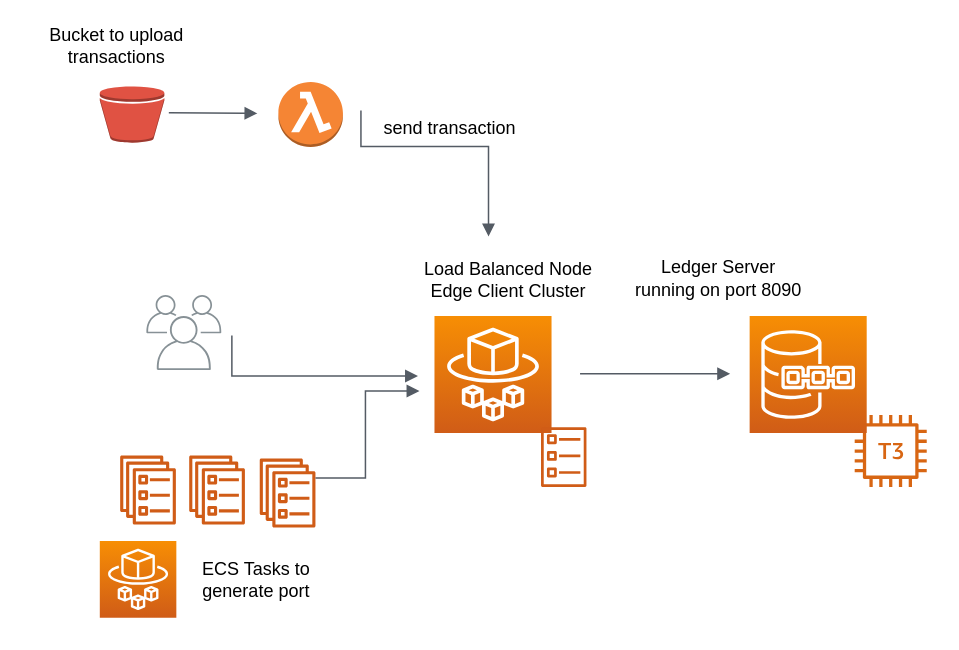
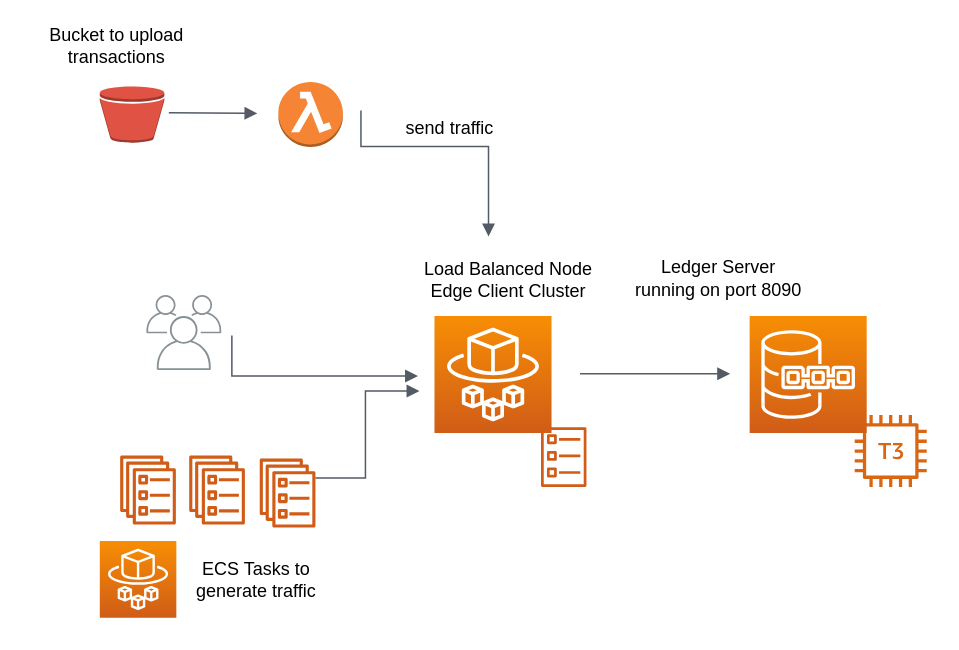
node "send transaction": label "send transaction" -> "send traffic"
node "ECS Tasks to generate port": label "ECS Tasks to generate port" -> "ECS Tasks to generate traffic"
